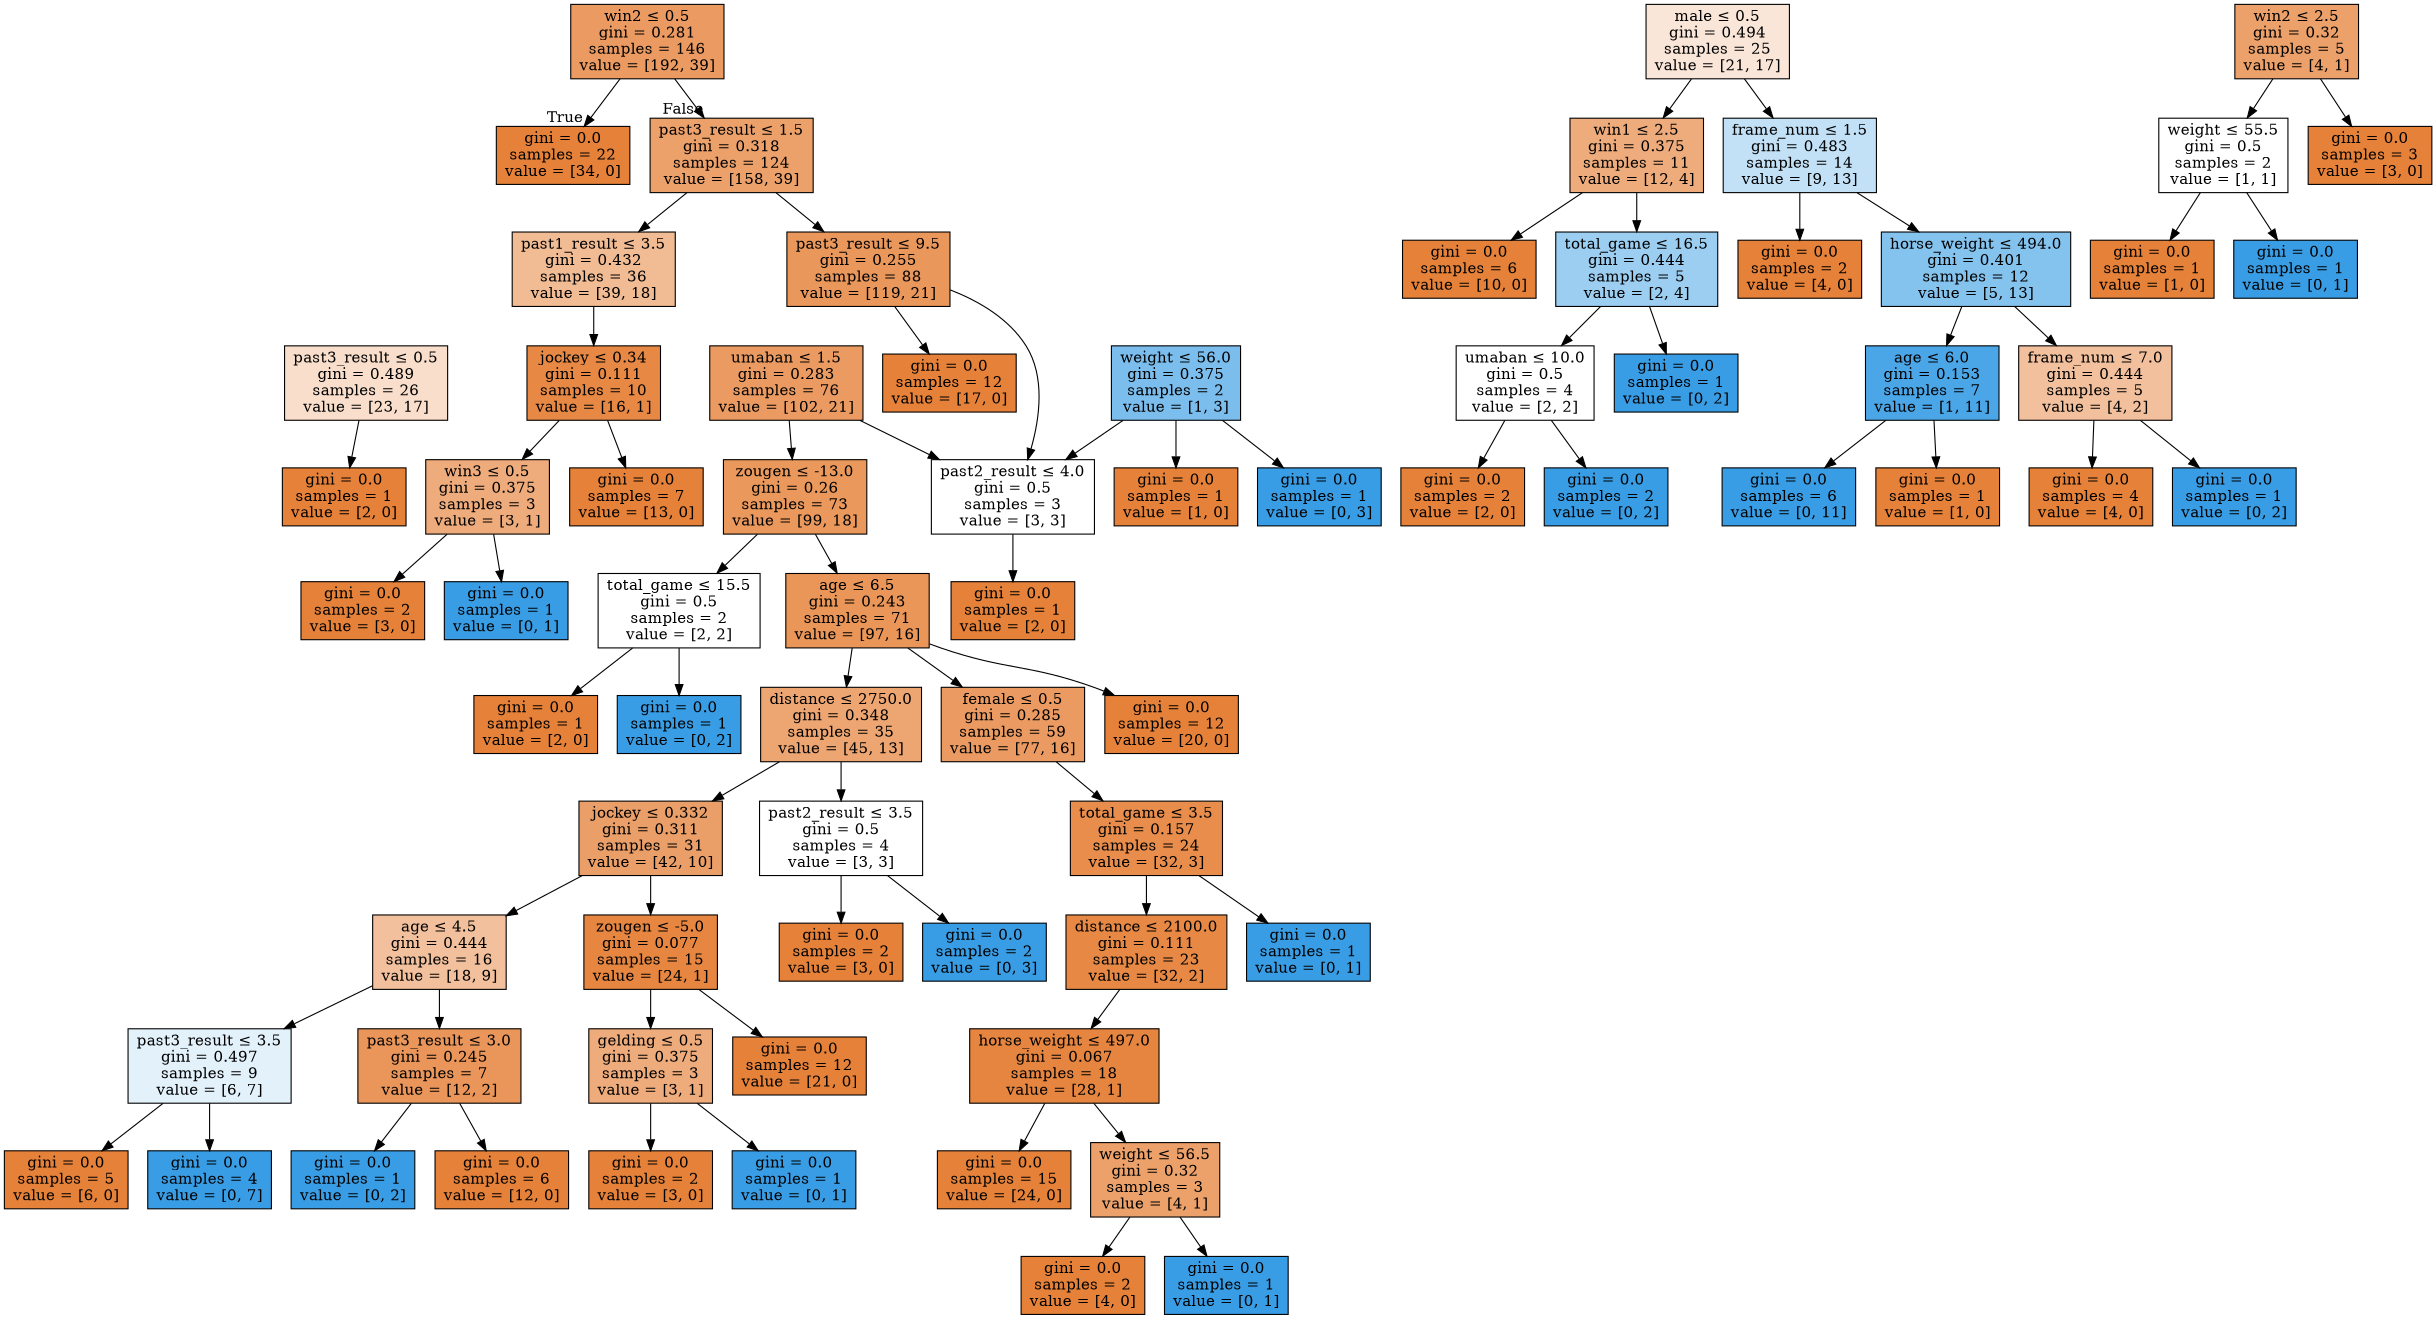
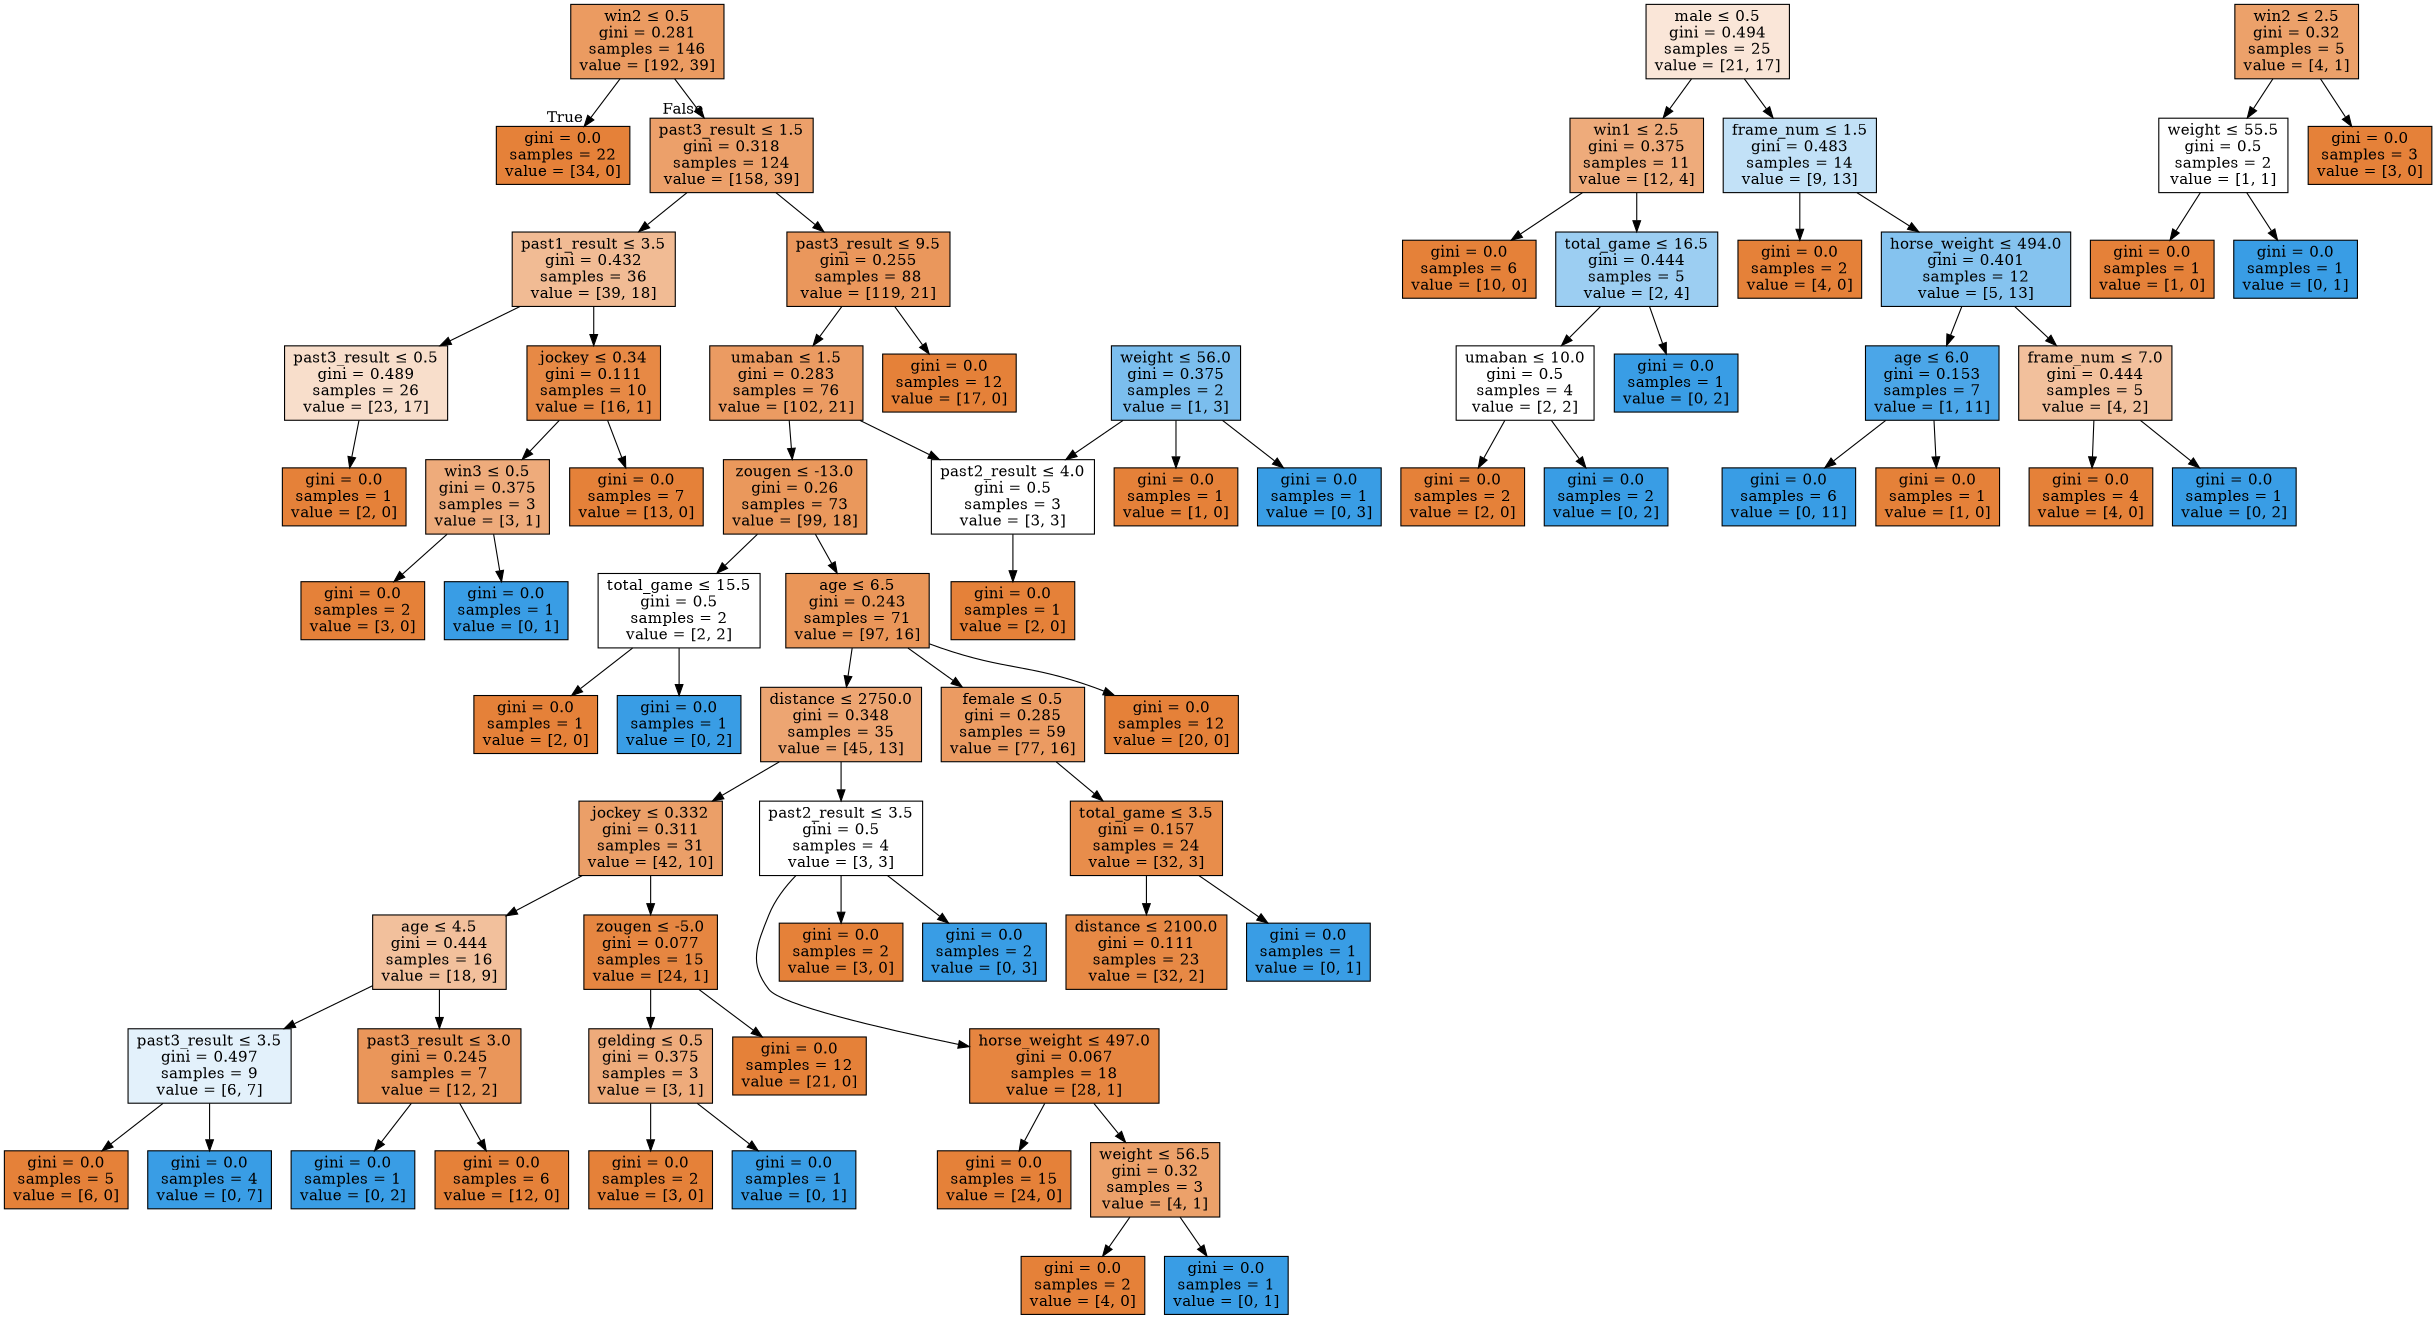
edge "past1_result ≤ 3.5" -> "past3_result ≤ 0.5": added
edge "past3_result ≤ 9.5" -> "past2_result ≤ 4.0": now "past3_result ≤ 9.5" -> "umaban ≤ 1.5"
edge "distance ≤ 2100.0" -> "horse_weight ≤ 497.0": now "past2_result ≤ 3.5" -> "horse_weight ≤ 497.0"
